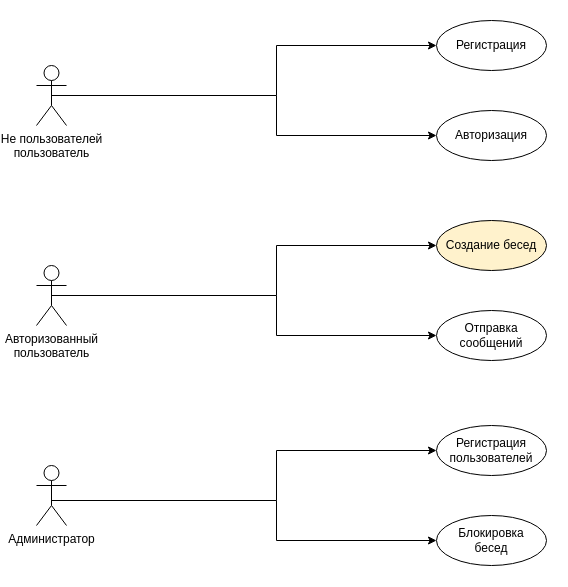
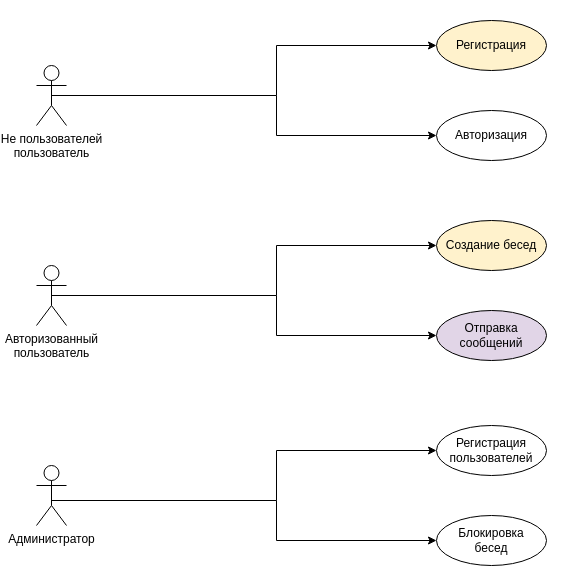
node "Регистрация": fillcolor #ffffff -> #fff2cc
node "Отправка сообщений": fillcolor #ffffff -> #e1d5e7
